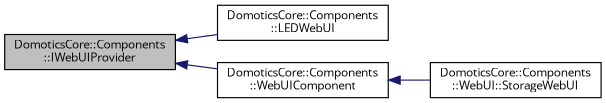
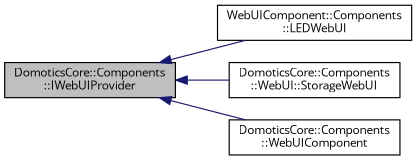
node "DomoticsCore::Components ::LEDWebUI": label "DomoticsCore::Components ::LEDWebUI" -> "WebUIComponent::Components ::LEDWebUI"
edge "DomoticsCore::Components ::WebUI::StorageWebUI" -> "DomoticsCore::Components ::WebUIComponent": now "DomoticsCore::Components ::WebUI::StorageWebUI" -> "DomoticsCore::Components ::IWebUIProvider"
